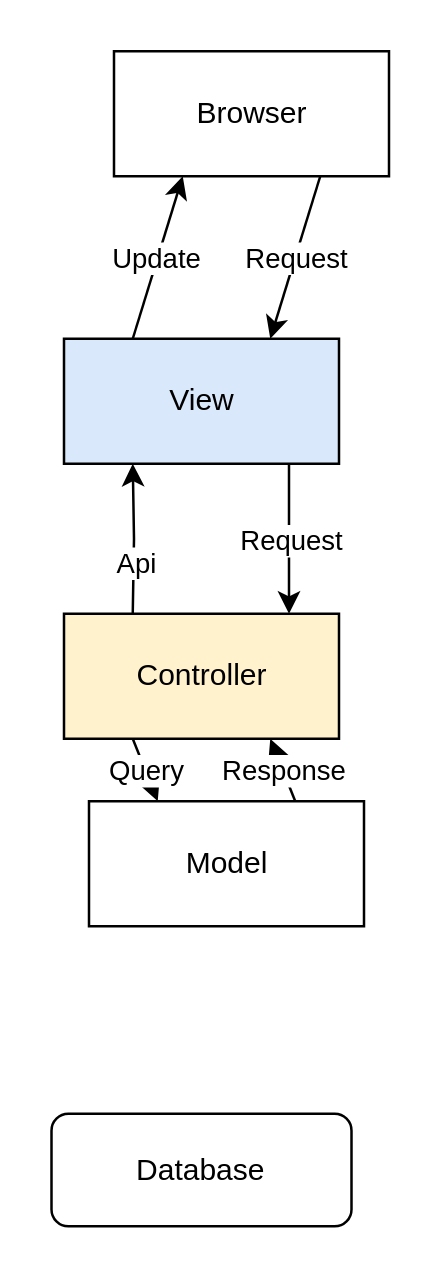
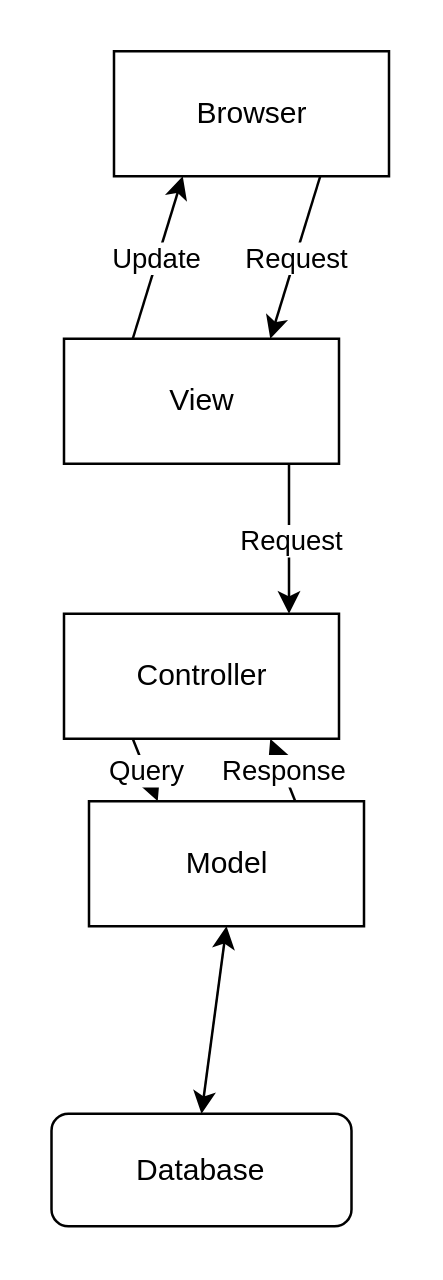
node "View": fillcolor #dae8fc -> #ffffff
edge "Controller" -> "View": removed, label "Api"
node "Controller": fillcolor #fff2cc -> #ffffff
edge "Model" -- "Database": added
